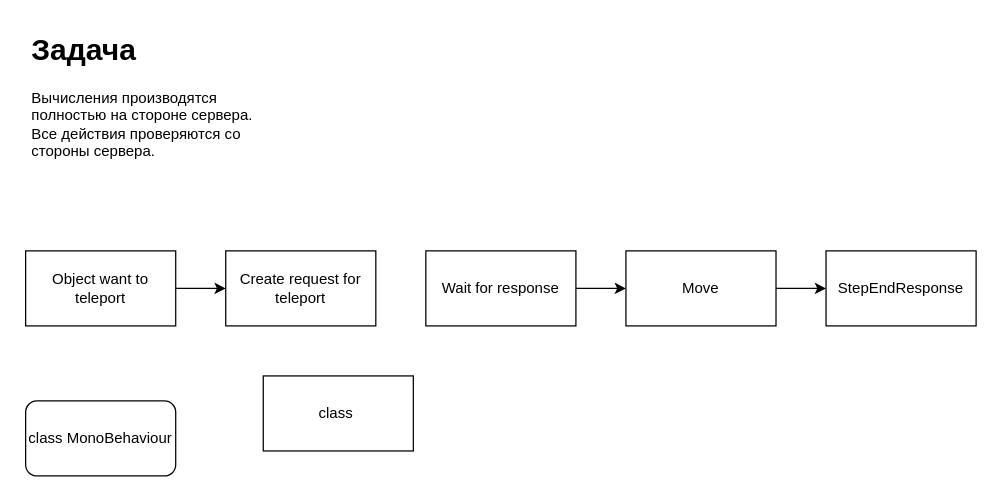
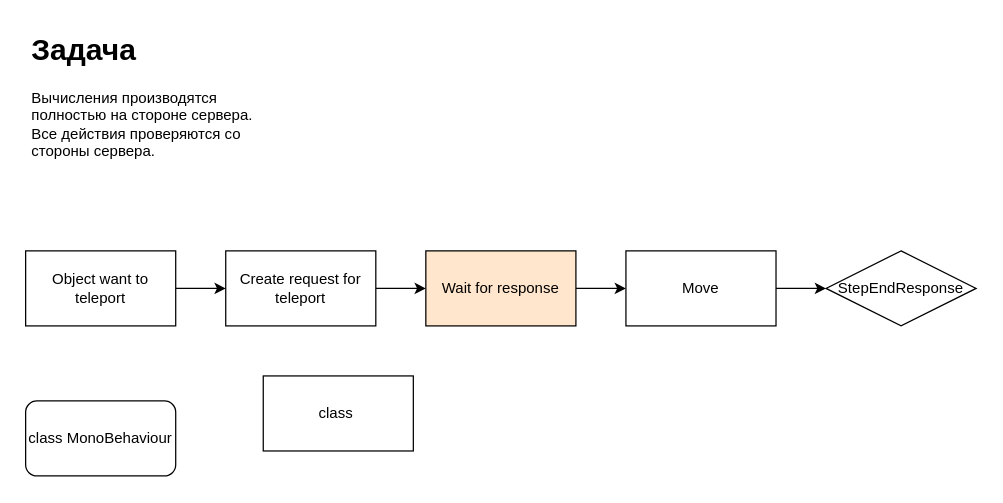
edge "Create request for teleport" -> "Wait for response": added
node "Wait for response": fillcolor #ffffff -> #ffe6cc
node "StepEndResponse": shape rectangle -> diamond
